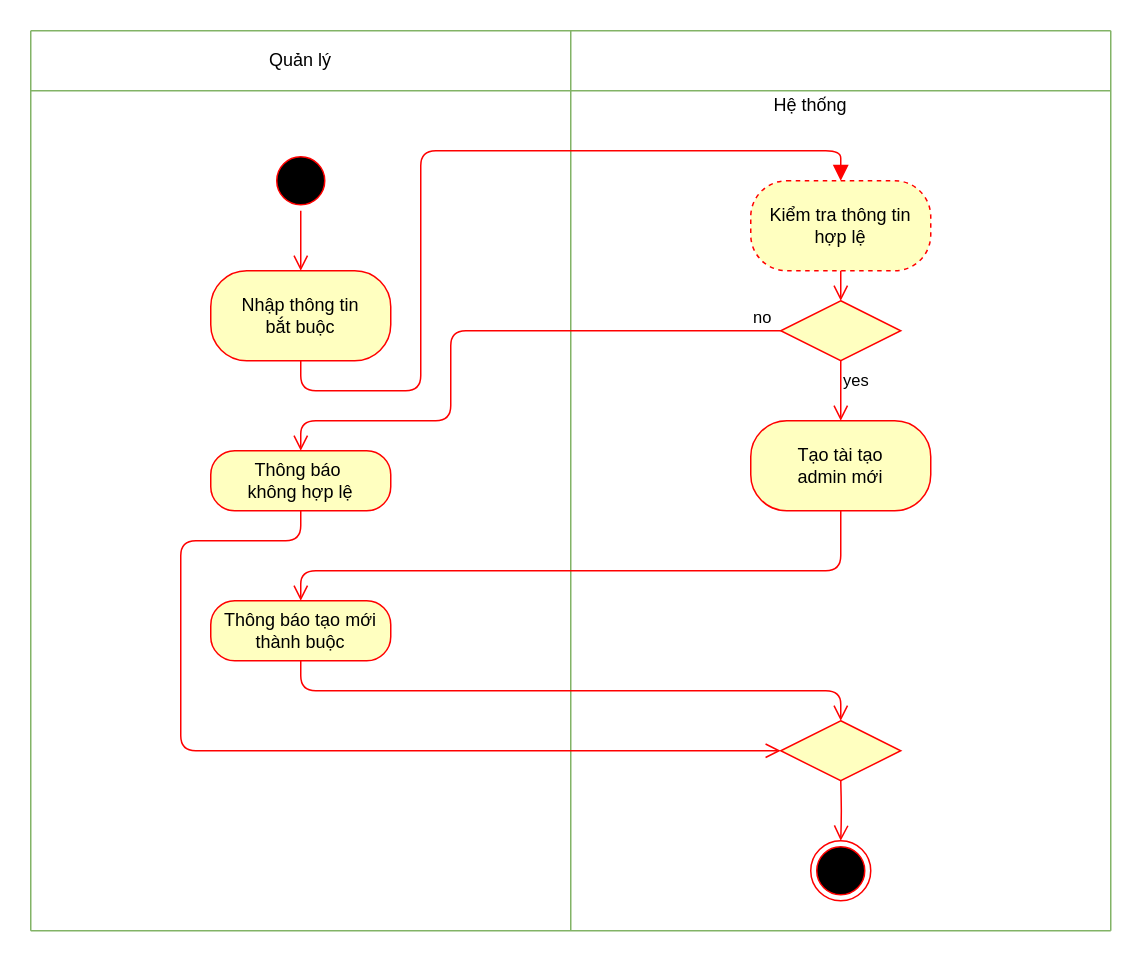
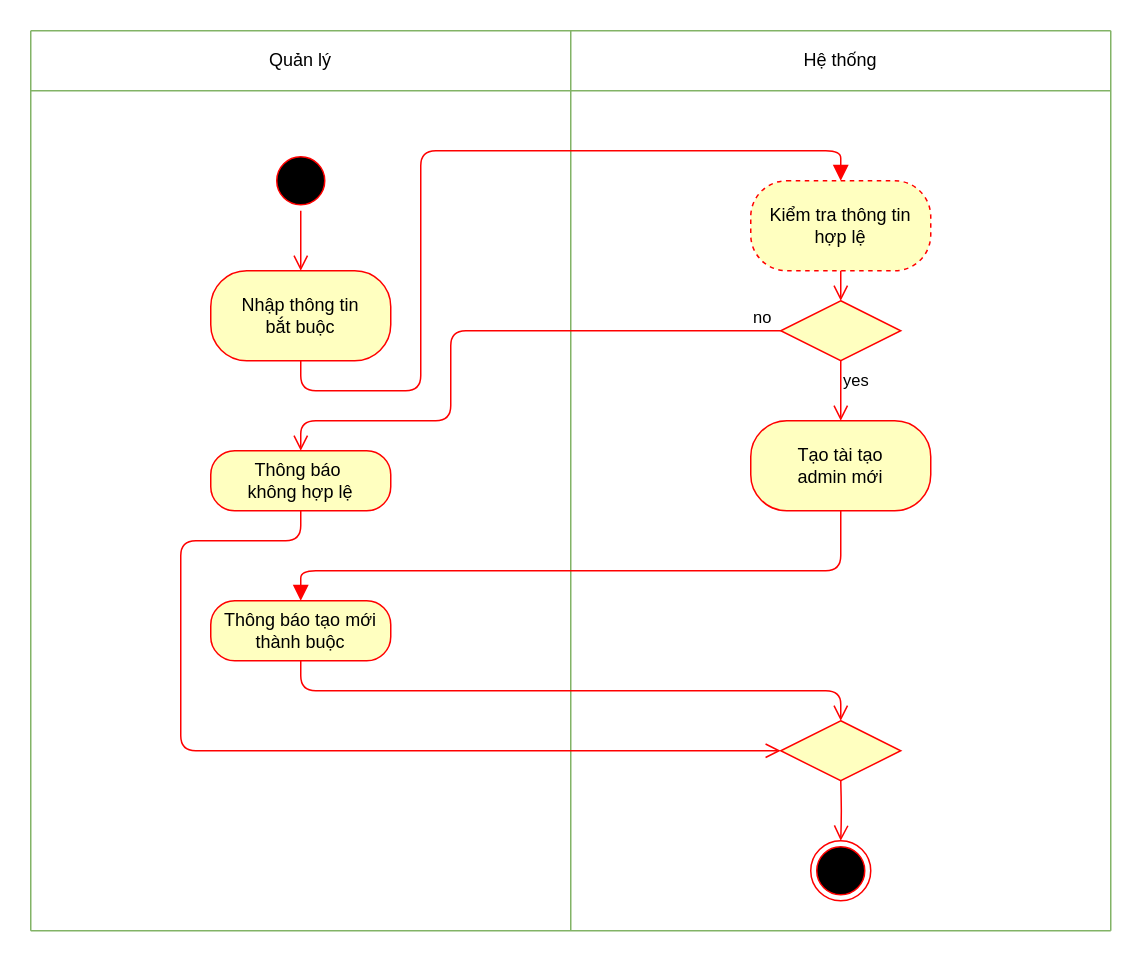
node "Hệ thống": moved (811, 106) -> (841, 61)
edge "Tạo tài tạo admin mới" -> "Thông báo tạo mới thành buộc": arrowhead open -> block
